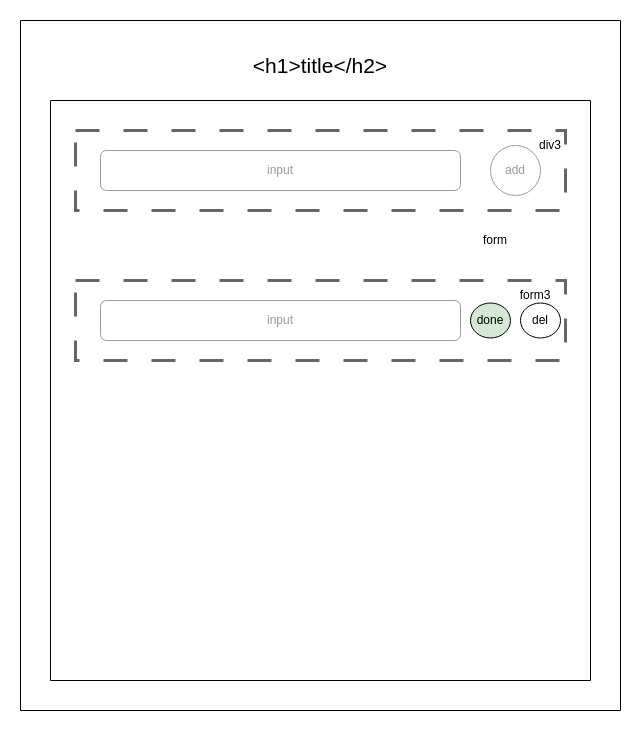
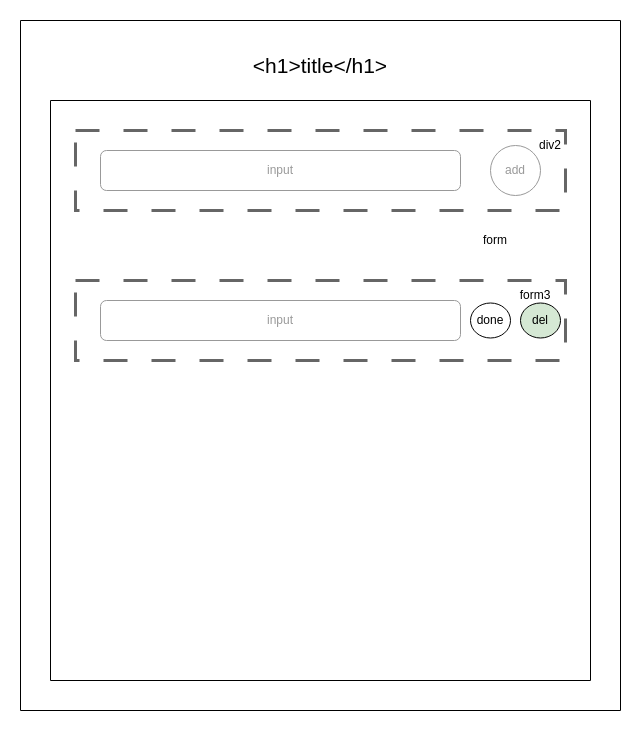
node "<h1>title</h2>": label "<h1>title</h2>" -> "<h1>title</h1>"
node "div3": label "div3" -> "div2"
node "done": fillcolor #d5e8d4 -> #ffffff
node "del": fillcolor #ffffff -> #d5e8d4
